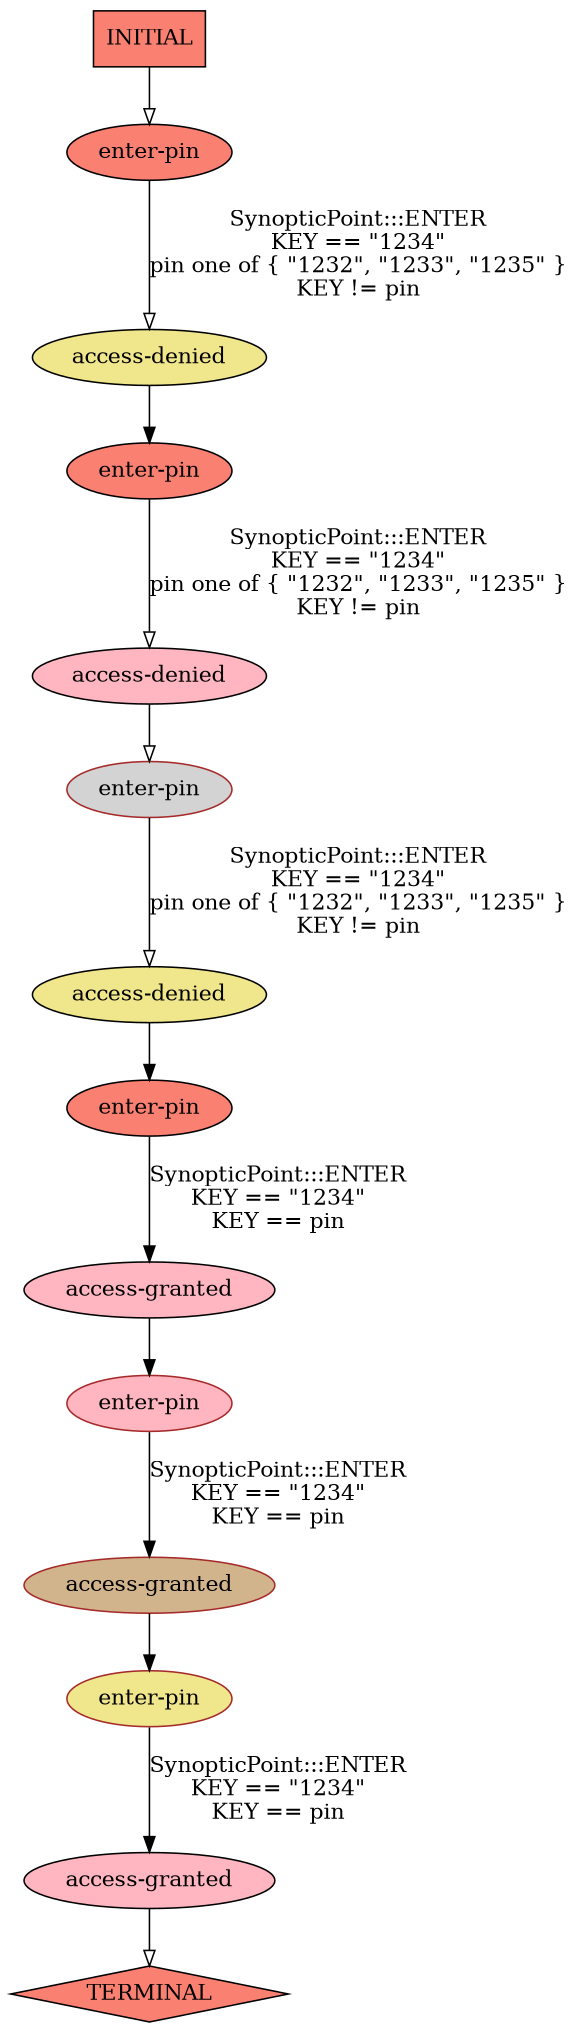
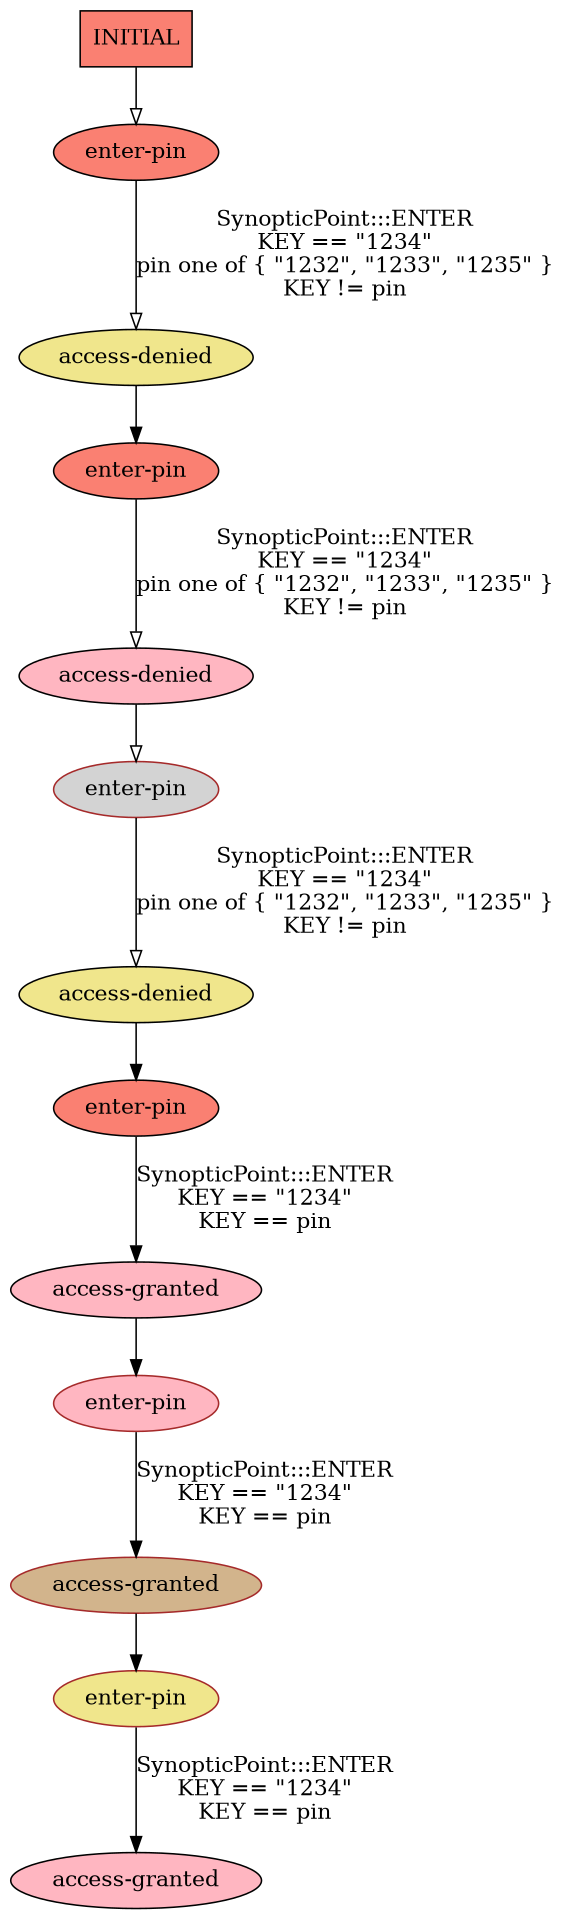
node "TERMINAL": removed
